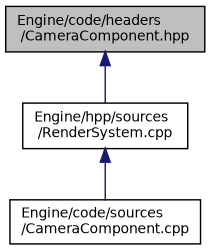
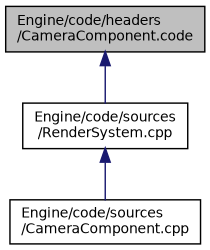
node "Engine/code/headers /CameraComponent.hpp": label "Engine/code/headers /CameraComponent.hpp" -> "Engine/code/headers /CameraComponent.code"
node "Engine/hpp/sources /RenderSystem.cpp": label "Engine/hpp/sources /RenderSystem.cpp" -> "Engine/code/sources /RenderSystem.cpp"
